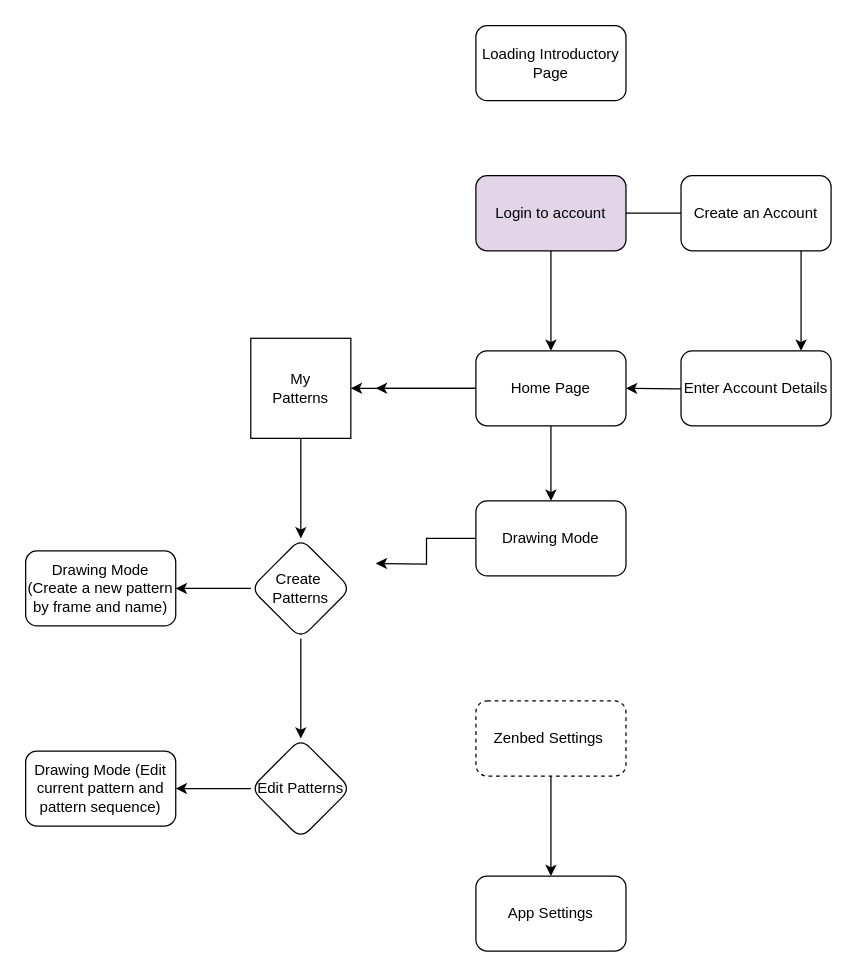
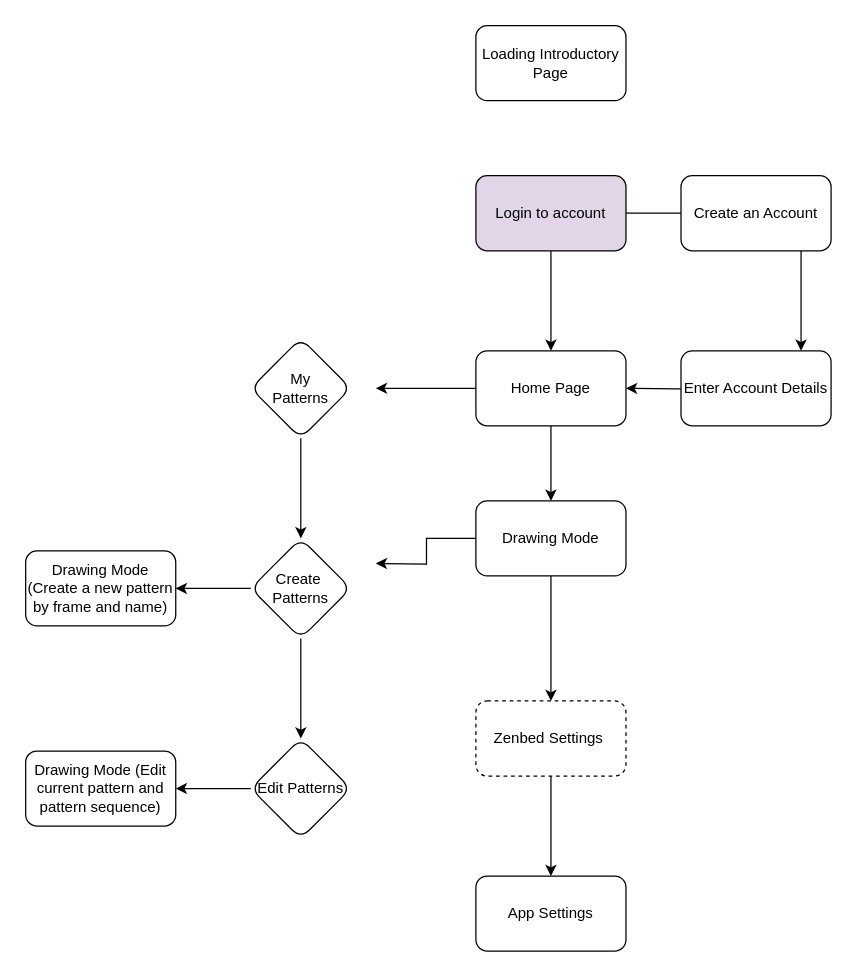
node "My Patterns": shape rectangle -> diamond
edge "Home Page" -> "My Patterns": removed
edge "Drawing Mode" -> "Zenbed Settings": added
